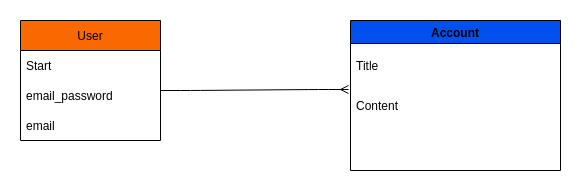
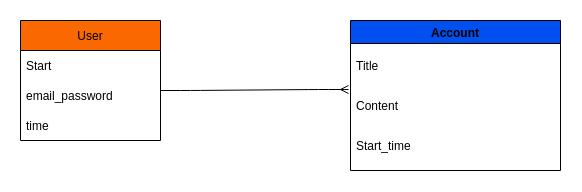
node "email": label "email" -> "time"
node "Start_time": added
